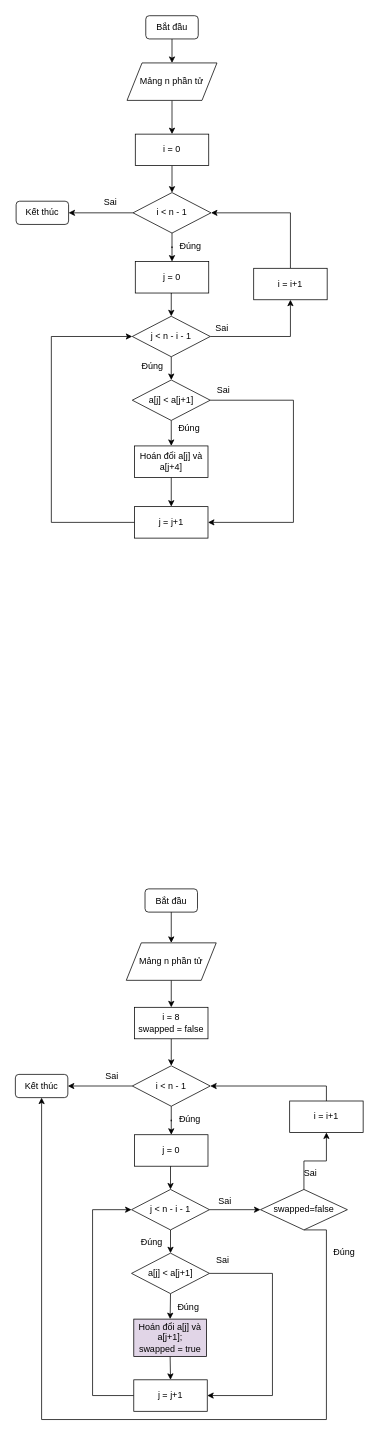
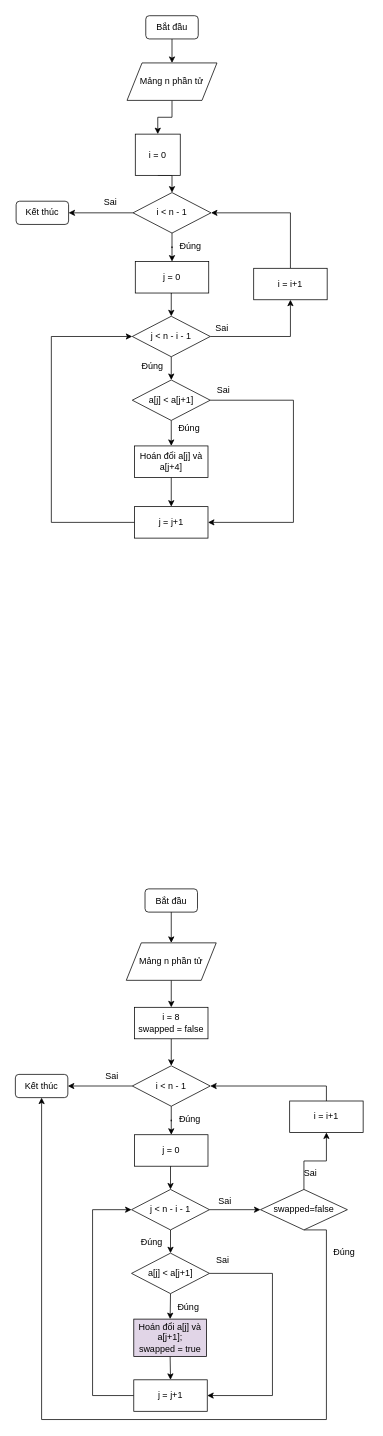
node "i = 0": size 74x32 -> 45x41
